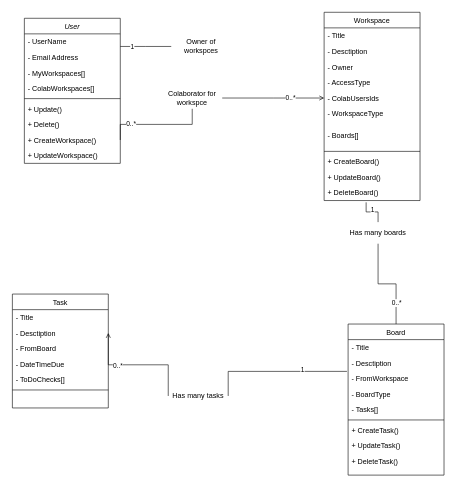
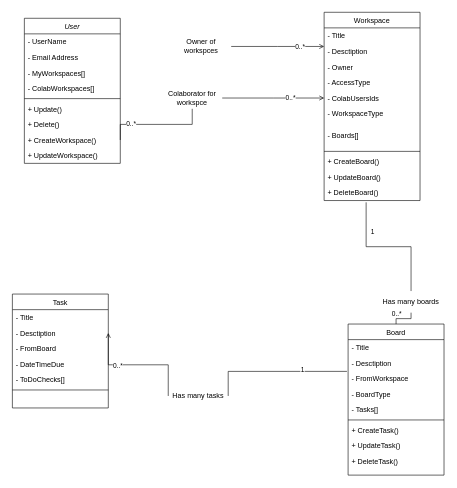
edge "Owner of workspces" -- "User": removed, label "1"
edge "Owner of workspces" -> "Workspace": added, label "0..*"
node "Has many boards": moved (378, 233) -> (411, 302)
